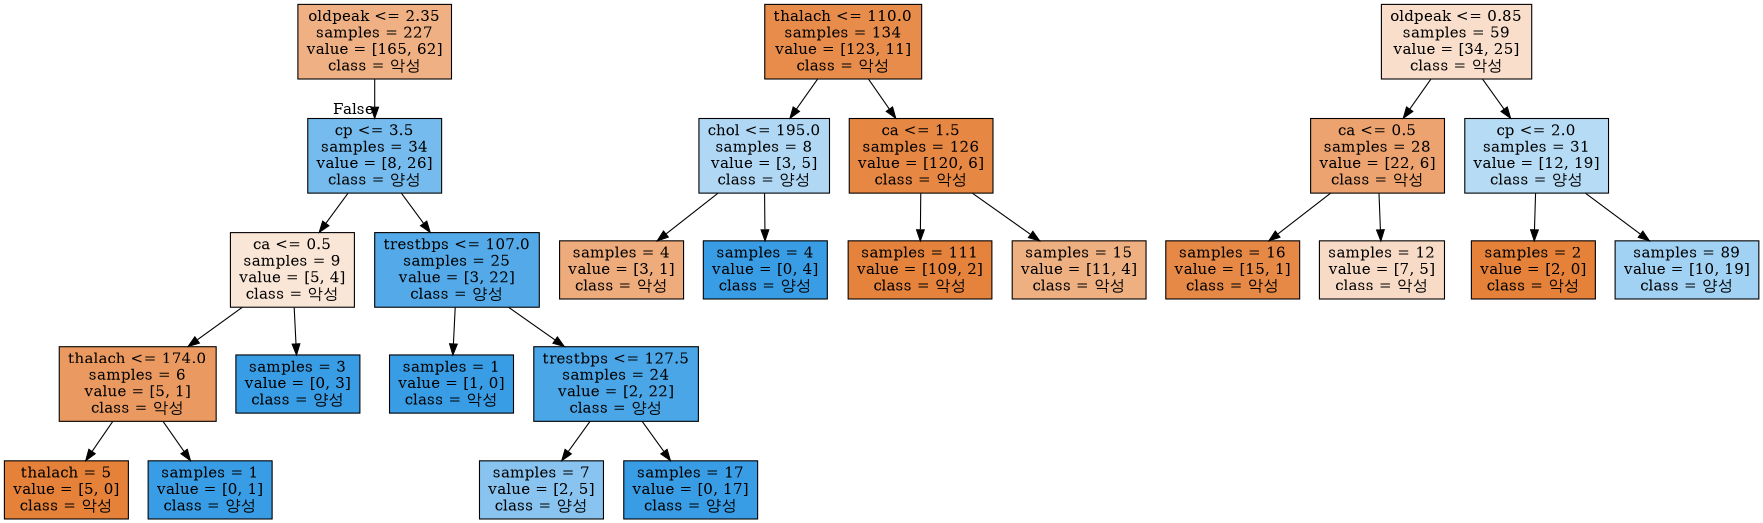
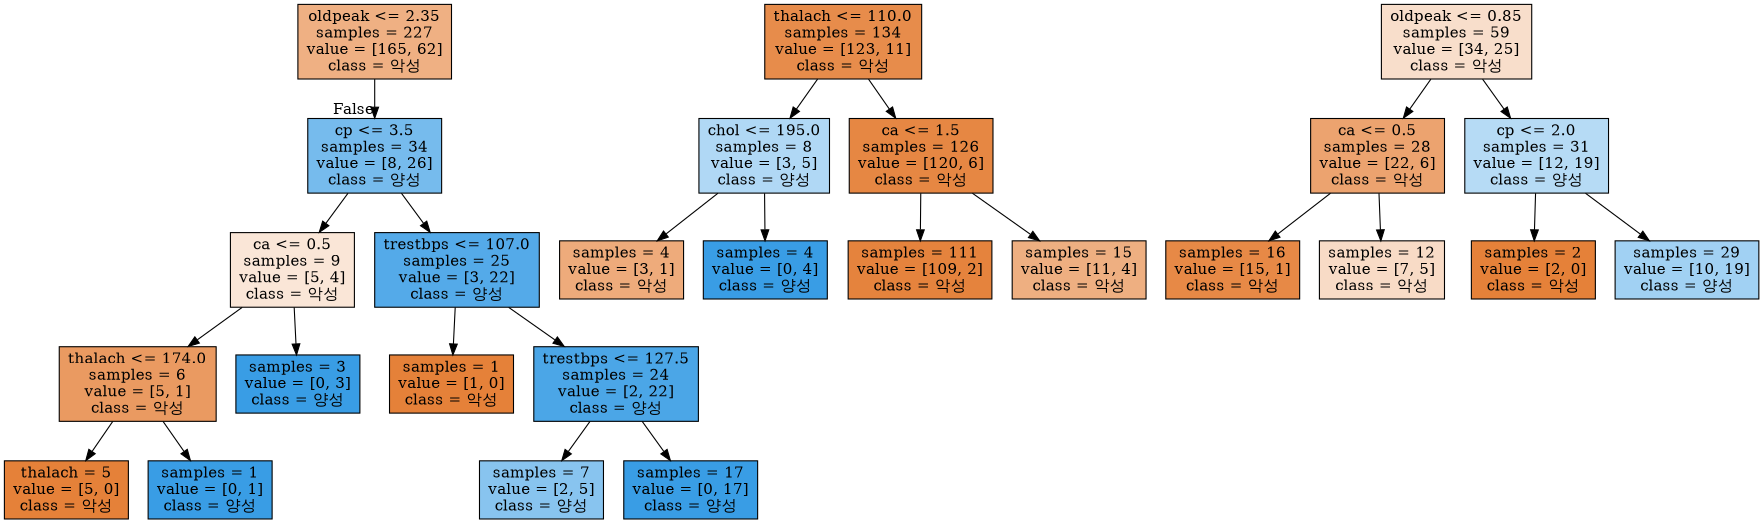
node "samples = 89 value = [10, 19] class = 양성": label "samples = 89 value = [10, 19] class = 양성" -> "samples = 29 value = [10, 19] class = 양성"
node "samples = 1 value = [1, 0] class = 악성": fillcolor #399de5 -> #e58139
